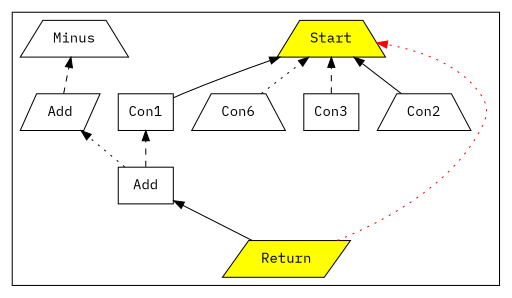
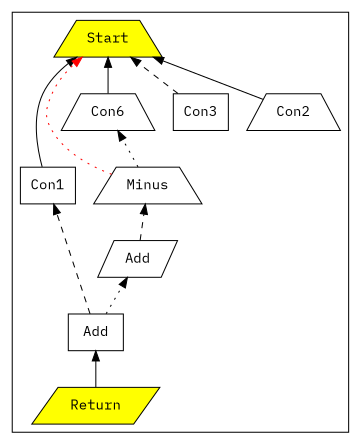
edge "Con6" -> "Start": style dotted -> solid
edge "Return" -> "Start": now "Minus" -> "Start"
edge "Minus" -> "Con6": added
